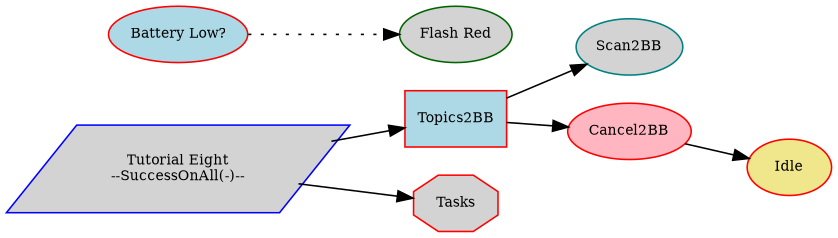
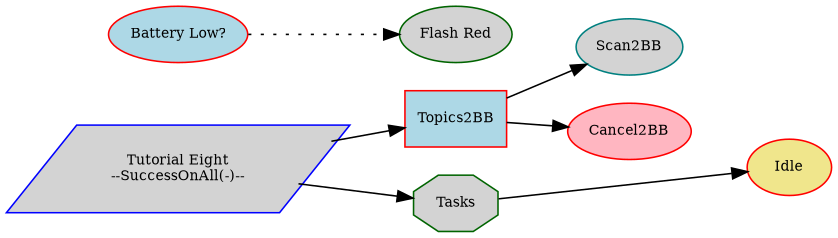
edge "Cancel2BB" -> "Idle": now "Tasks" -> "Idle"
node "Tasks": color red -> darkgreen
